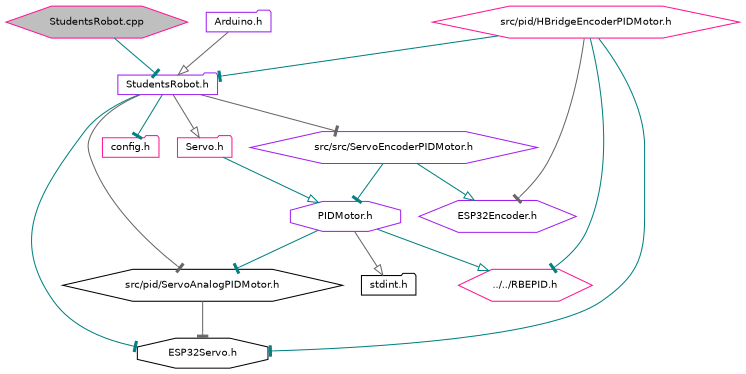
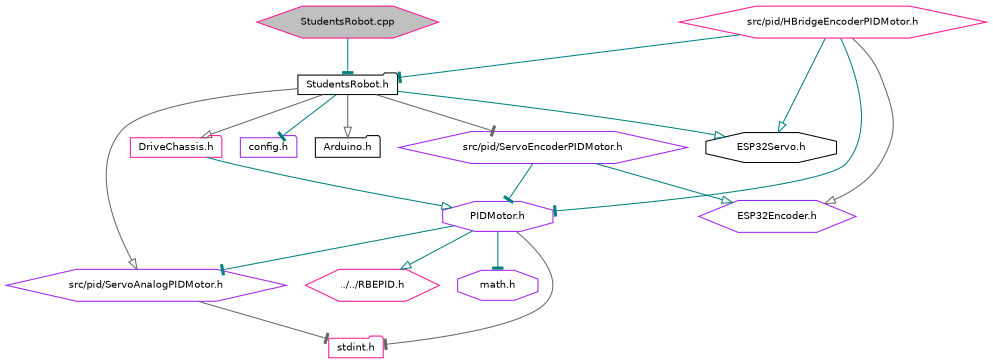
node "Arduino.h": color purple -> black
edge "Arduino.h" -> "StudentsRobot.h": reversed
node "StudentsRobot.h": color purple -> black
edge "src/pid/HBridgeEncoderPIDMotor.h" -> "ESP32Encoder.h": arrowhead tee -> onormal
node "config.h": color deeppink -> purple
node "Servo.h": label "Servo.h" -> "DriveChassis.h"
node "src/src/ServoEncoderPIDMotor.h": label "src/src/ServoEncoderPIDMotor.h" -> "src/pid/ServoEncoderPIDMotor.h"
edge "src/pid/HBridgeEncoderPIDMotor.h" -> "../../RBEPID.h": now "src/pid/HBridgeEncoderPIDMotor.h" -> "PIDMotor.h"
edge "StudentsRobot.h" -> "src/pid/ServoAnalogPIDMotor.h": arrowhead tee -> onormal
edge "StudentsRobot.h" -> "ESP32Servo.h": arrowhead tee -> onormal
edge "PIDMotor.h" -> "stdint.h": arrowhead onormal -> tee
node "src/pid/ServoAnalogPIDMotor.h": color black -> purple
node "stdint.h": color black -> deeppink
node "math.h": added
edge "src/pid/HBridgeEncoderPIDMotor.h" -> "ESP32Servo.h": arrowhead tee -> onormal
edge "src/pid/ServoAnalogPIDMotor.h" -> "ESP32Servo.h": now "src/pid/ServoAnalogPIDMotor.h" -> "stdint.h"
